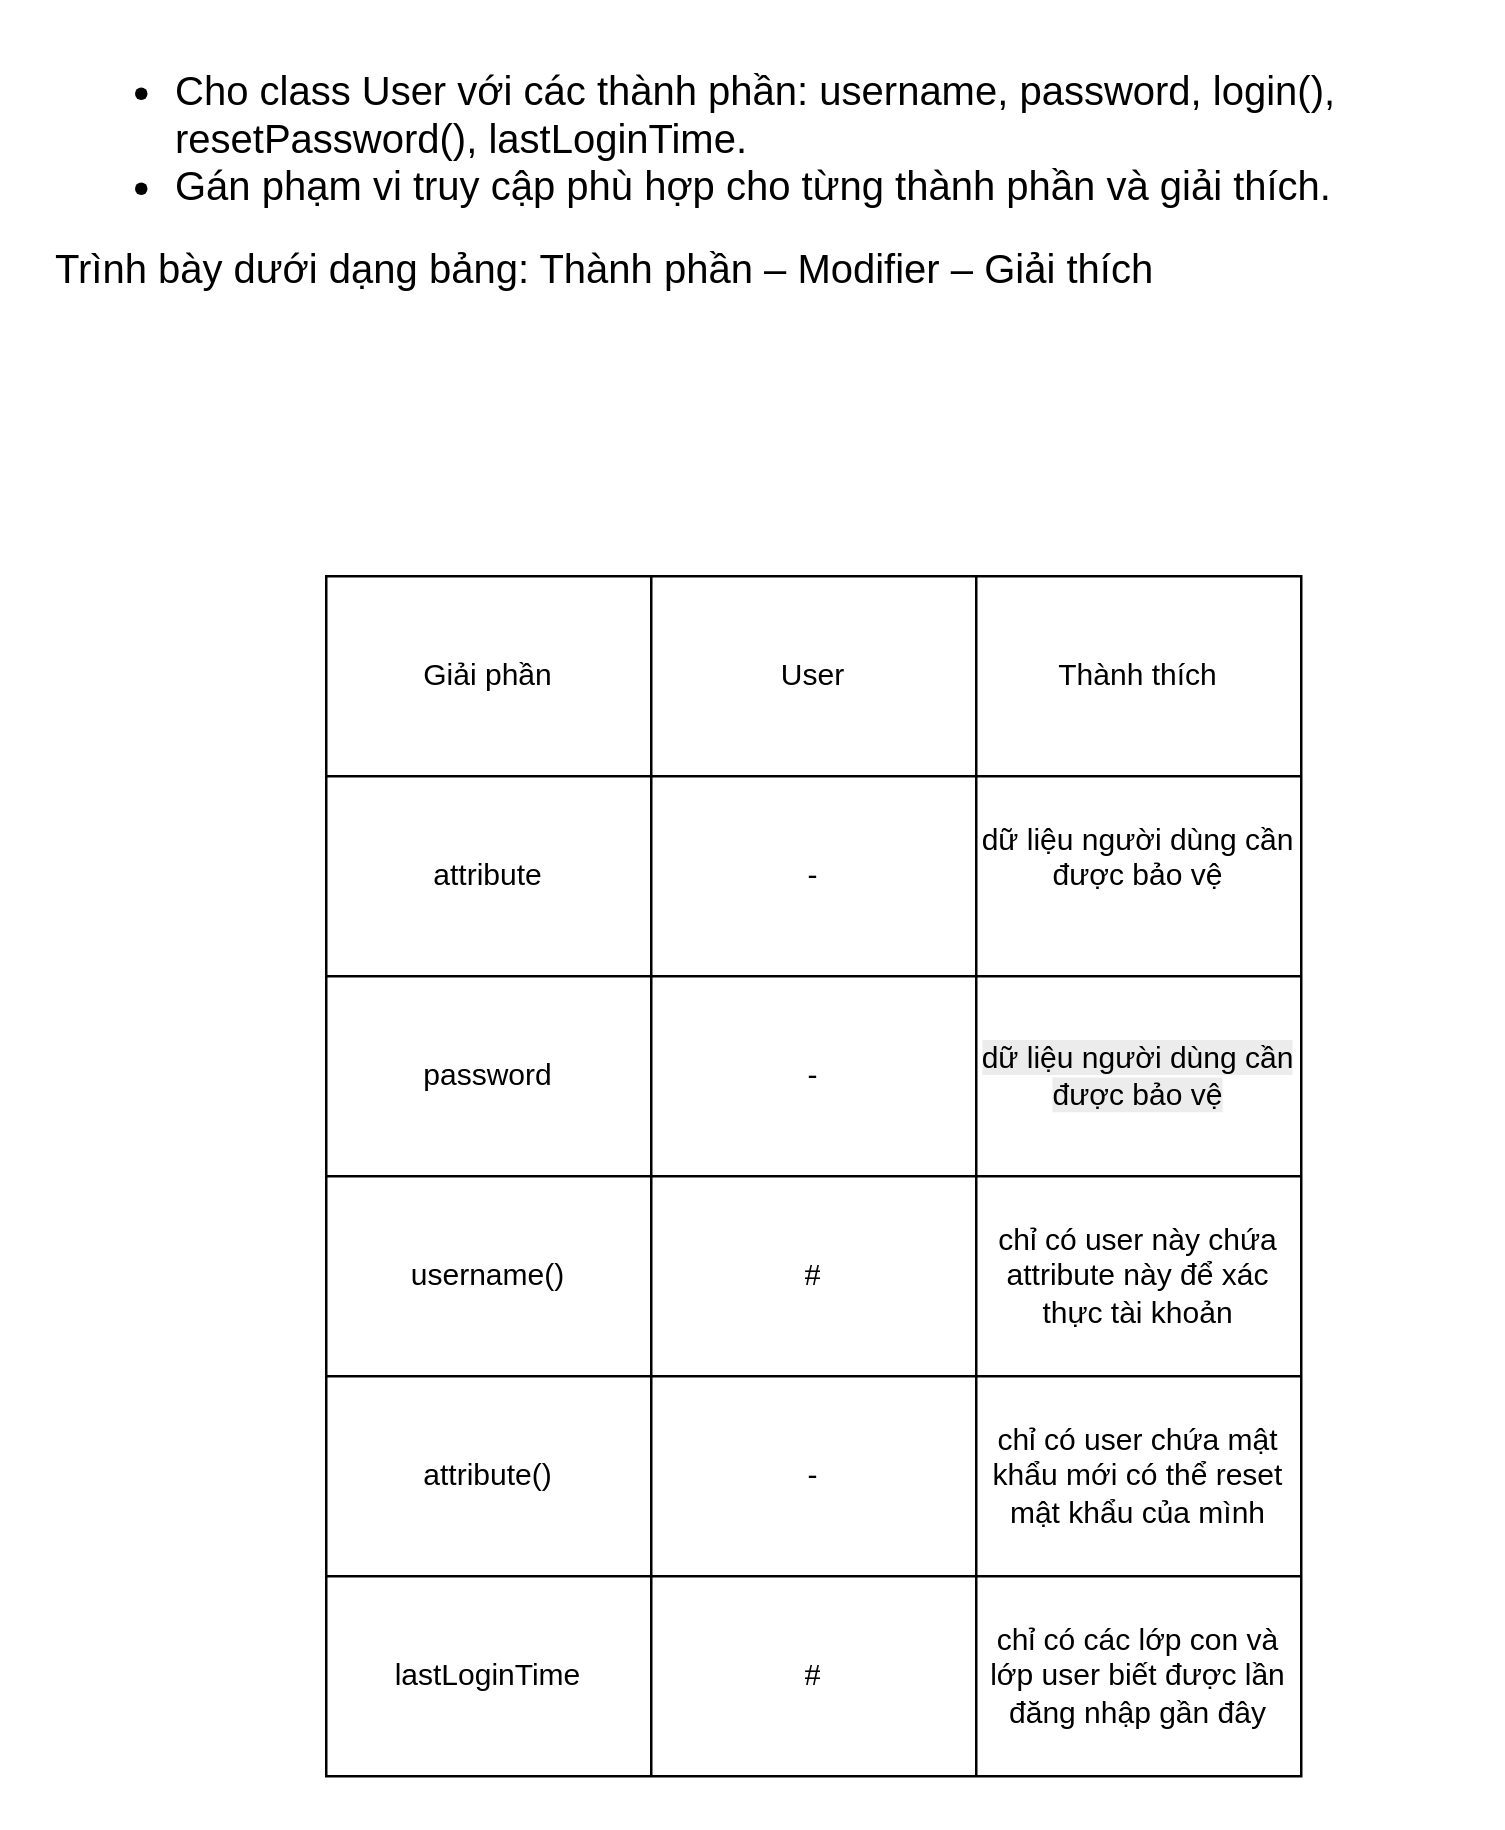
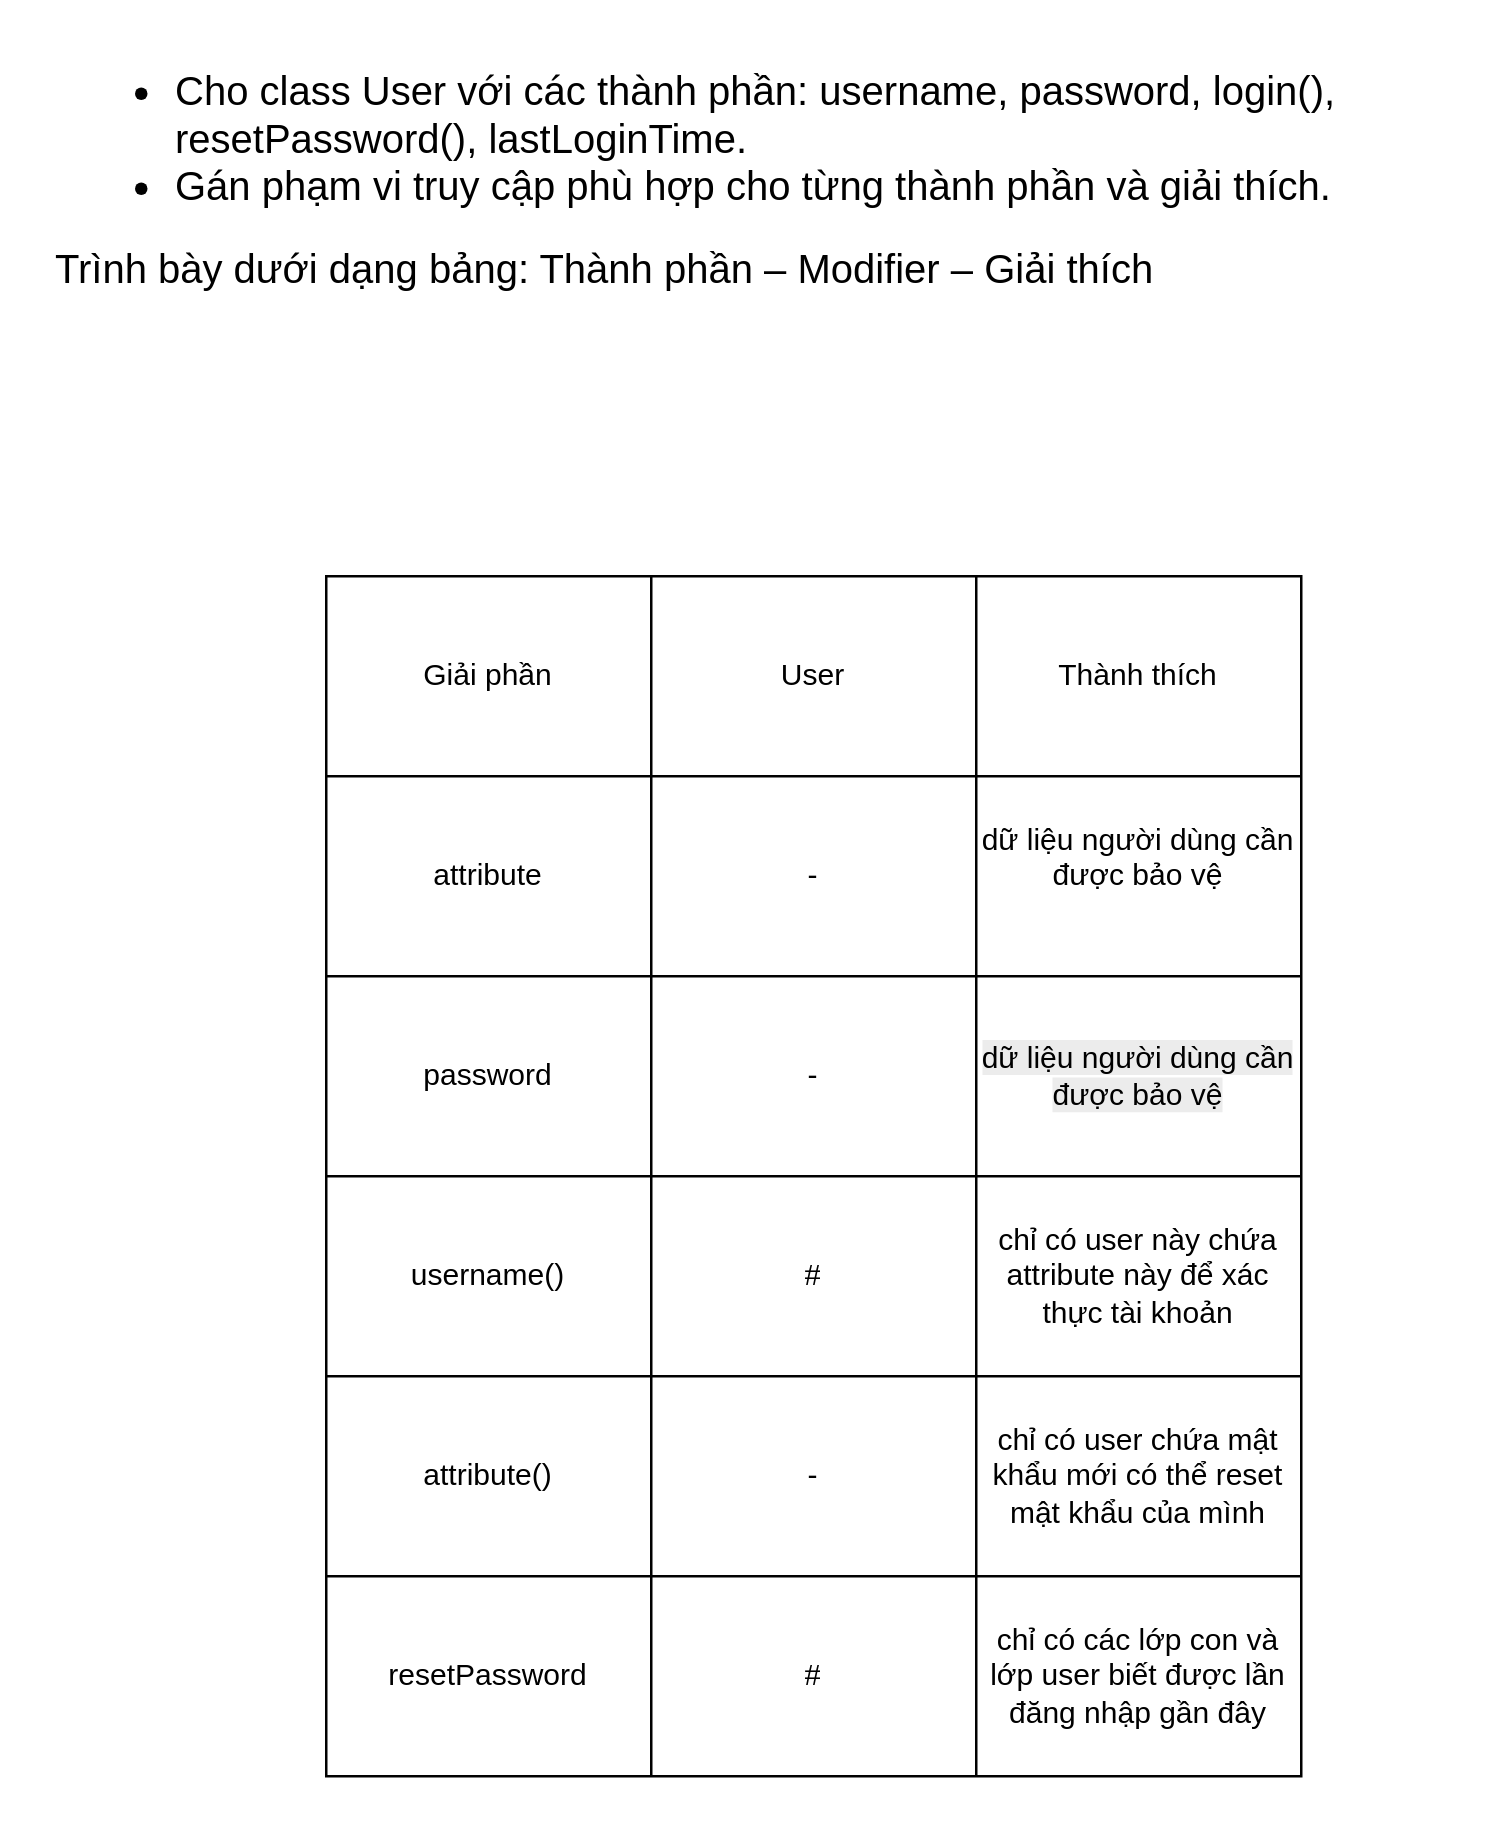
node "lastLoginTime": label "lastLoginTime" -> "resetPassword"
